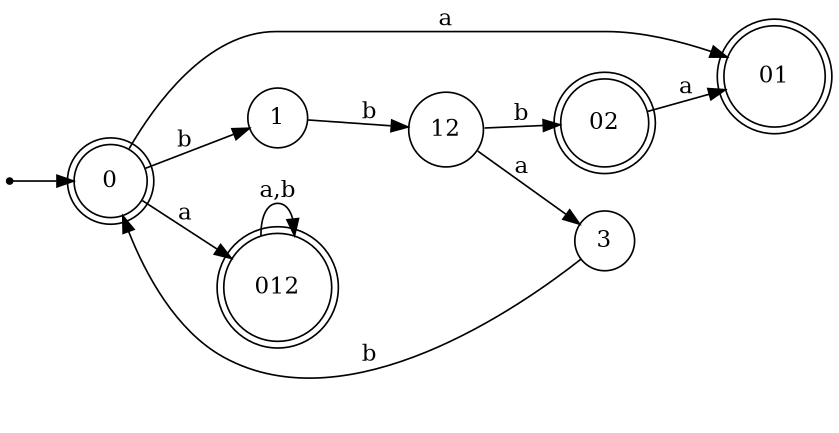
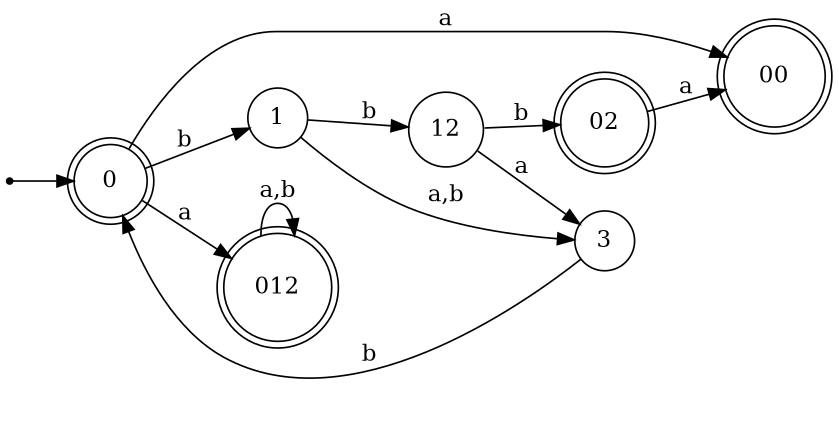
node "01": label "01" -> "00"
edge "1" -> "3": added, label "a,b"
